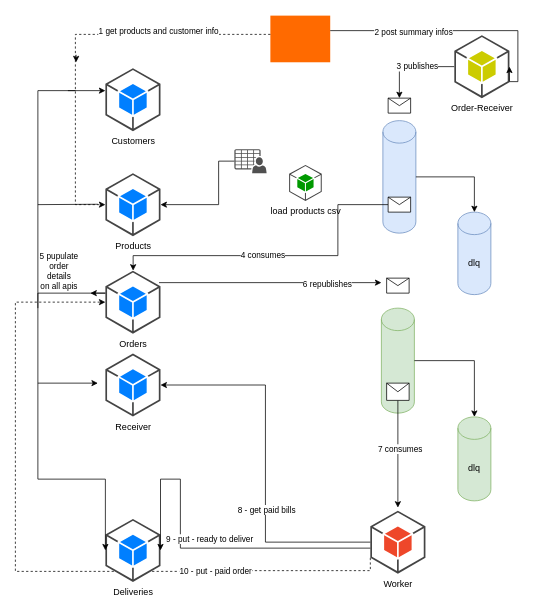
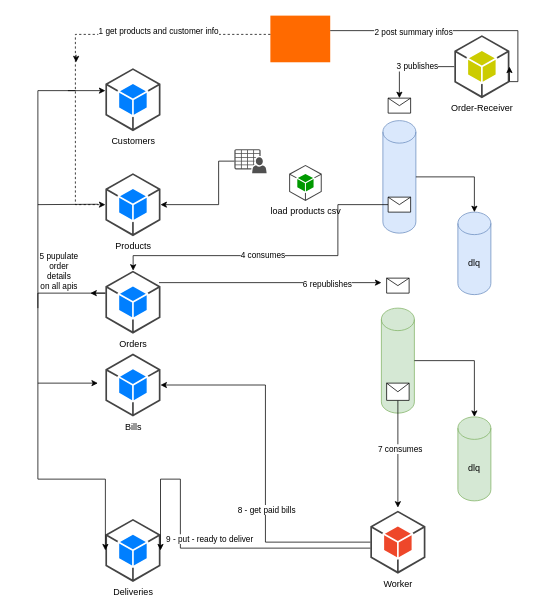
node "Receiver": label "Receiver" -> "Bills"
edge "Worker" -> "Orders": removed, label "10 - put - paid order"
